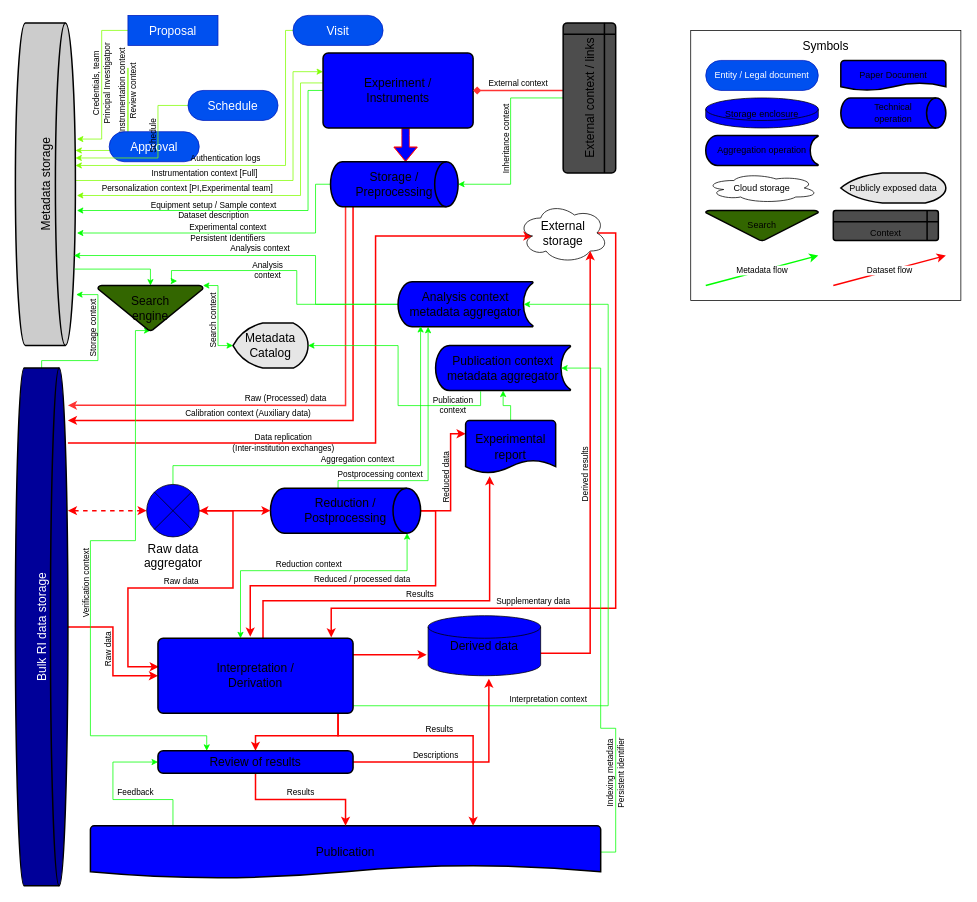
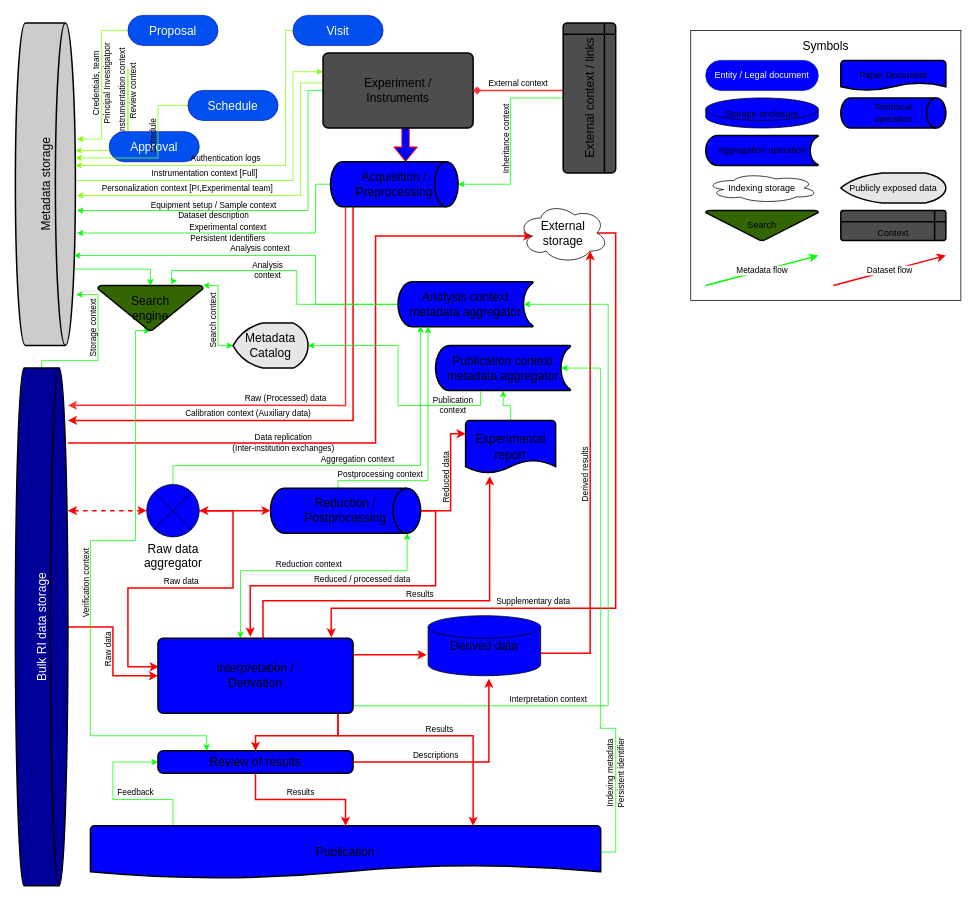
node "Proposal": shape rectangle -> rounded rectangle
node "Entity / Legal document": fillcolor #0050ef -> #0000ff
node "Experiment / Instruments": fillcolor #0000ff -> #4d4d4d
node "Storage / Preprocessing": label "Storage / Preprocessing" -> "Acquisition / Preprocessing"
node "Cloud storage": label "Cloud storage" -> "Indexing storage"
node "Context": moved (885, 225) -> (893, 225)
